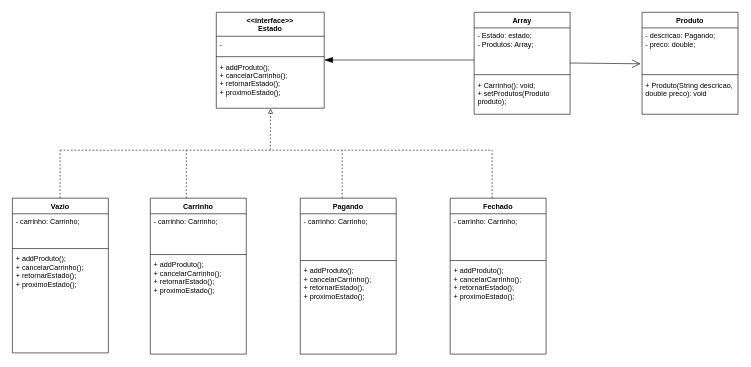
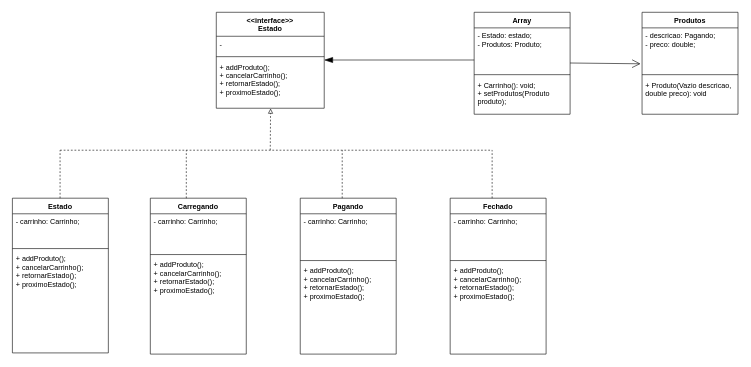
node "Produto": label "Produto" -> "Produtos"
node "- Estado: estado; - Produtos: Array;": label "- Estado: estado; - Produtos: Array;" -> "- Estado: estado; - Produtos: Produto;"
node "+ Produto(String descricao, double preco): void": label "+ Produto(String descricao, double preco): void" -> "+ Produto(Vazio descricao, double preco): void"
node "Vazio": label "Vazio" -> "Estado"
node "Carrinho": label "Carrinho" -> "Carregando"
